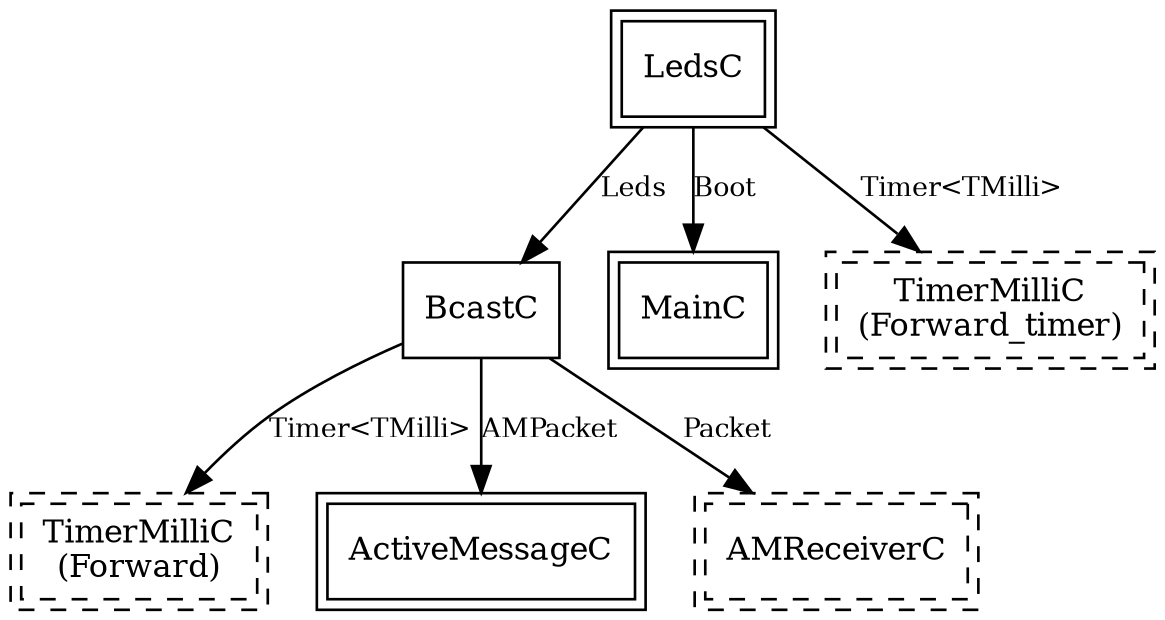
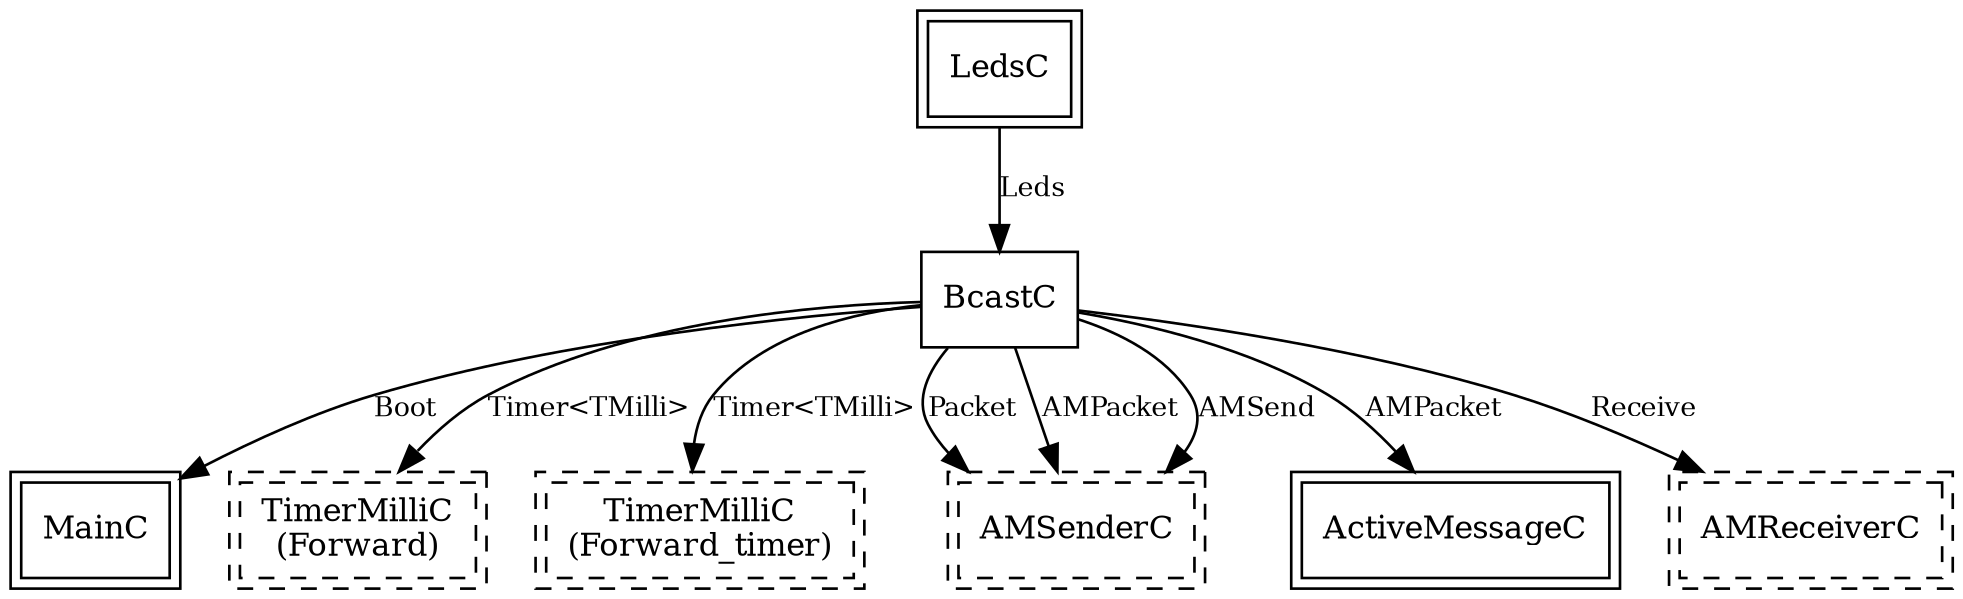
edge "LedsC" -> "MainC": now "BcastC" -> "MainC"
edge "LedsC" -> "TimerMilliC (Forward_timer)": now "BcastC" -> "TimerMilliC (Forward_timer)"
edge "BcastC" -> "AMReceiverC": label "Packet" -> "Receive"
node "AMSenderC": added
